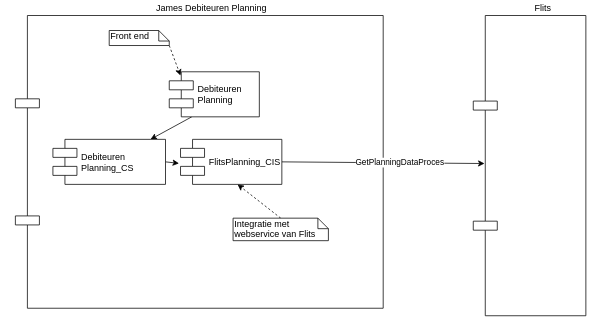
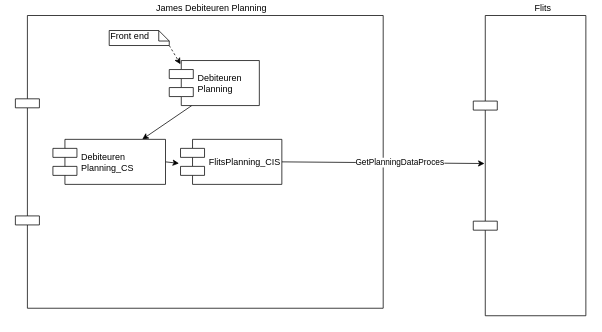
node "Debiteuren Planning": moved (214, 94) -> (214, 83)
edge "Integratie met webservice van Flits" -> "FlitsPlanning_CIS": removed
node "Integratie met webservice van Flits": removed
